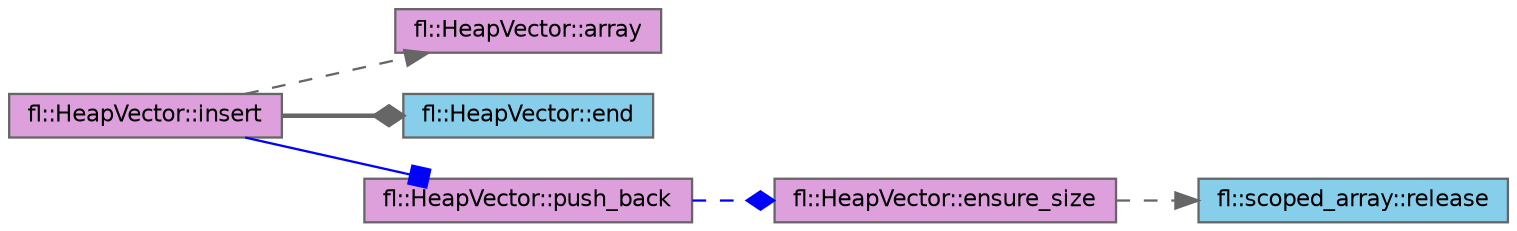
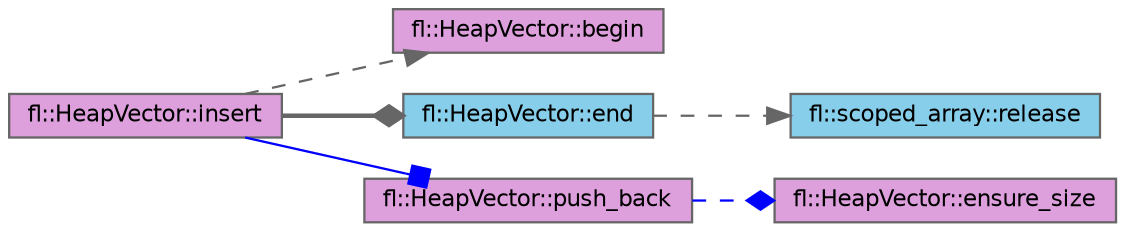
node "fl::HeapVector::array": label "fl::HeapVector::array" -> "fl::HeapVector::begin"
edge "fl::HeapVector::ensure_size" -> "fl::scoped_array::release": now "fl::HeapVector::end" -> "fl::scoped_array::release"
